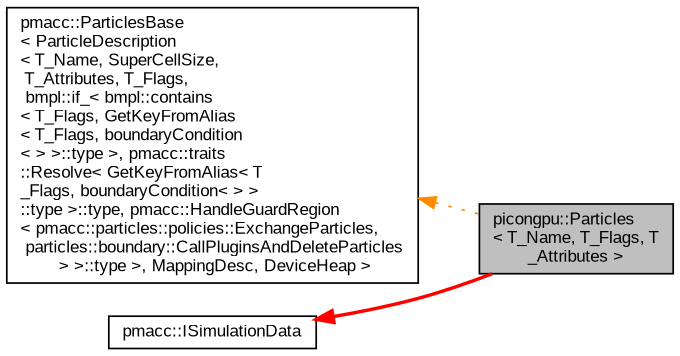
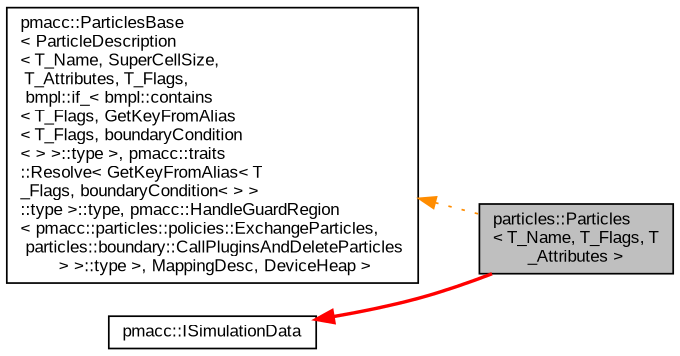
node "picongpu::Particles < T_Name, T_Flags, T _Attributes >": label "picongpu::Particles < T_Name, T_Flags, T _Attributes >" -> "particles::Particles < T_Name, T_Flags, T _Attributes >"
